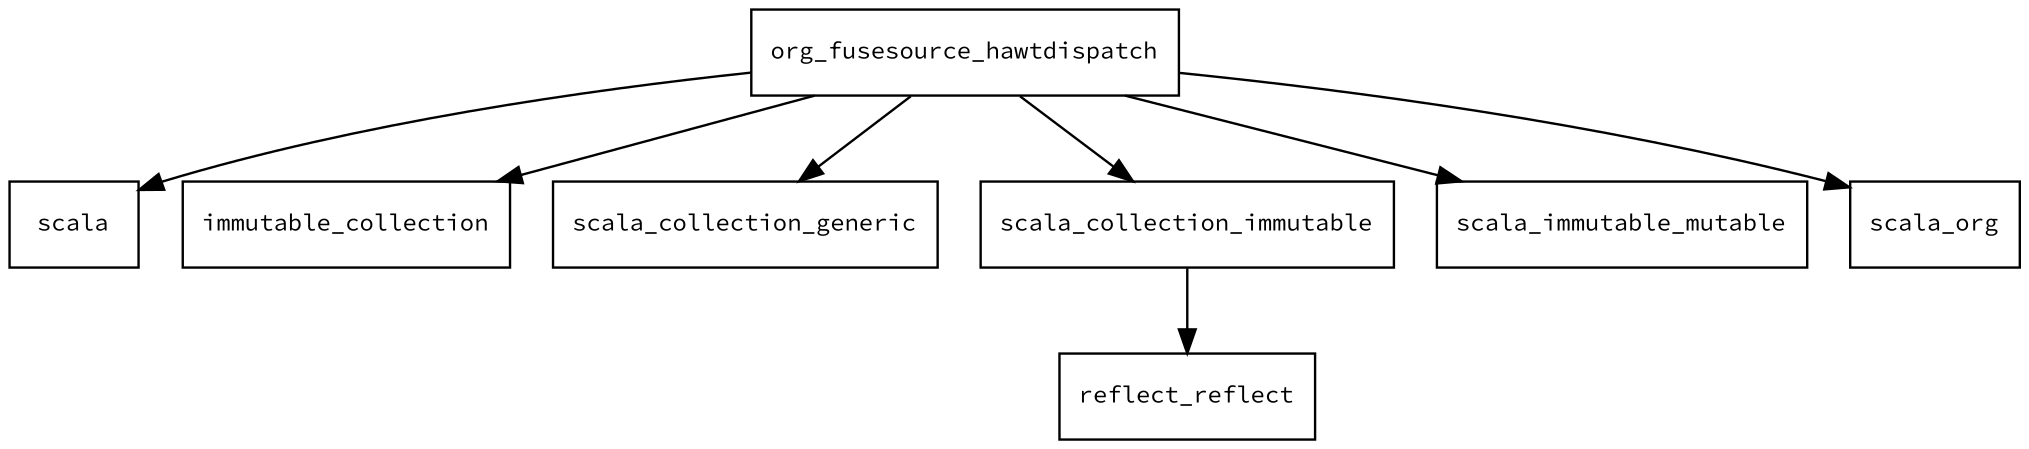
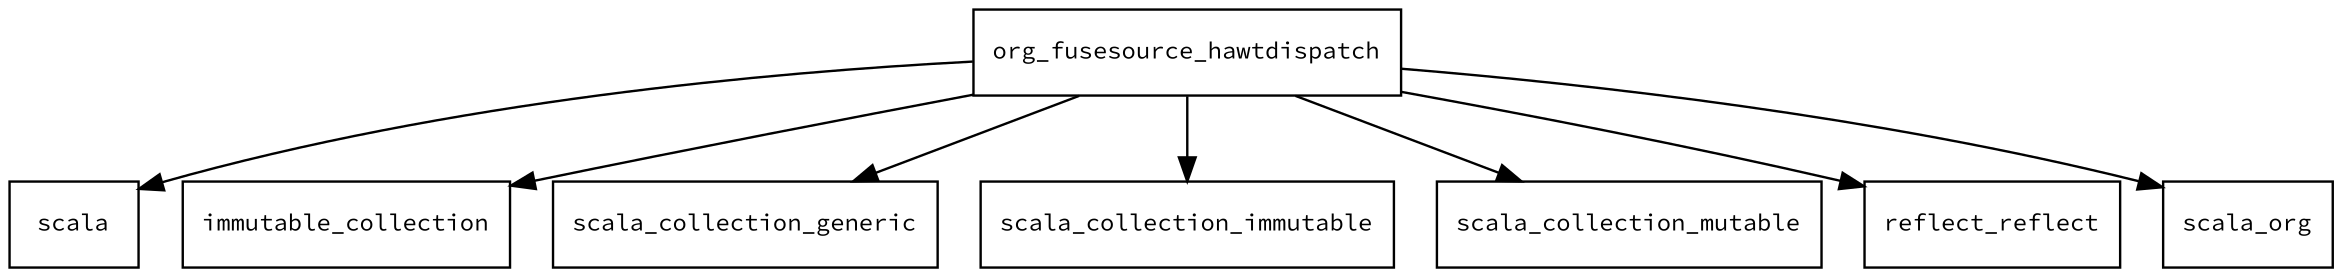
node "scala_immutable_mutable": label "scala_immutable_mutable" -> "scala_collection_mutable"
edge "scala_collection_immutable" -> "reflect_reflect": now "org_fusesource_hawtdispatch" -> "reflect_reflect"
